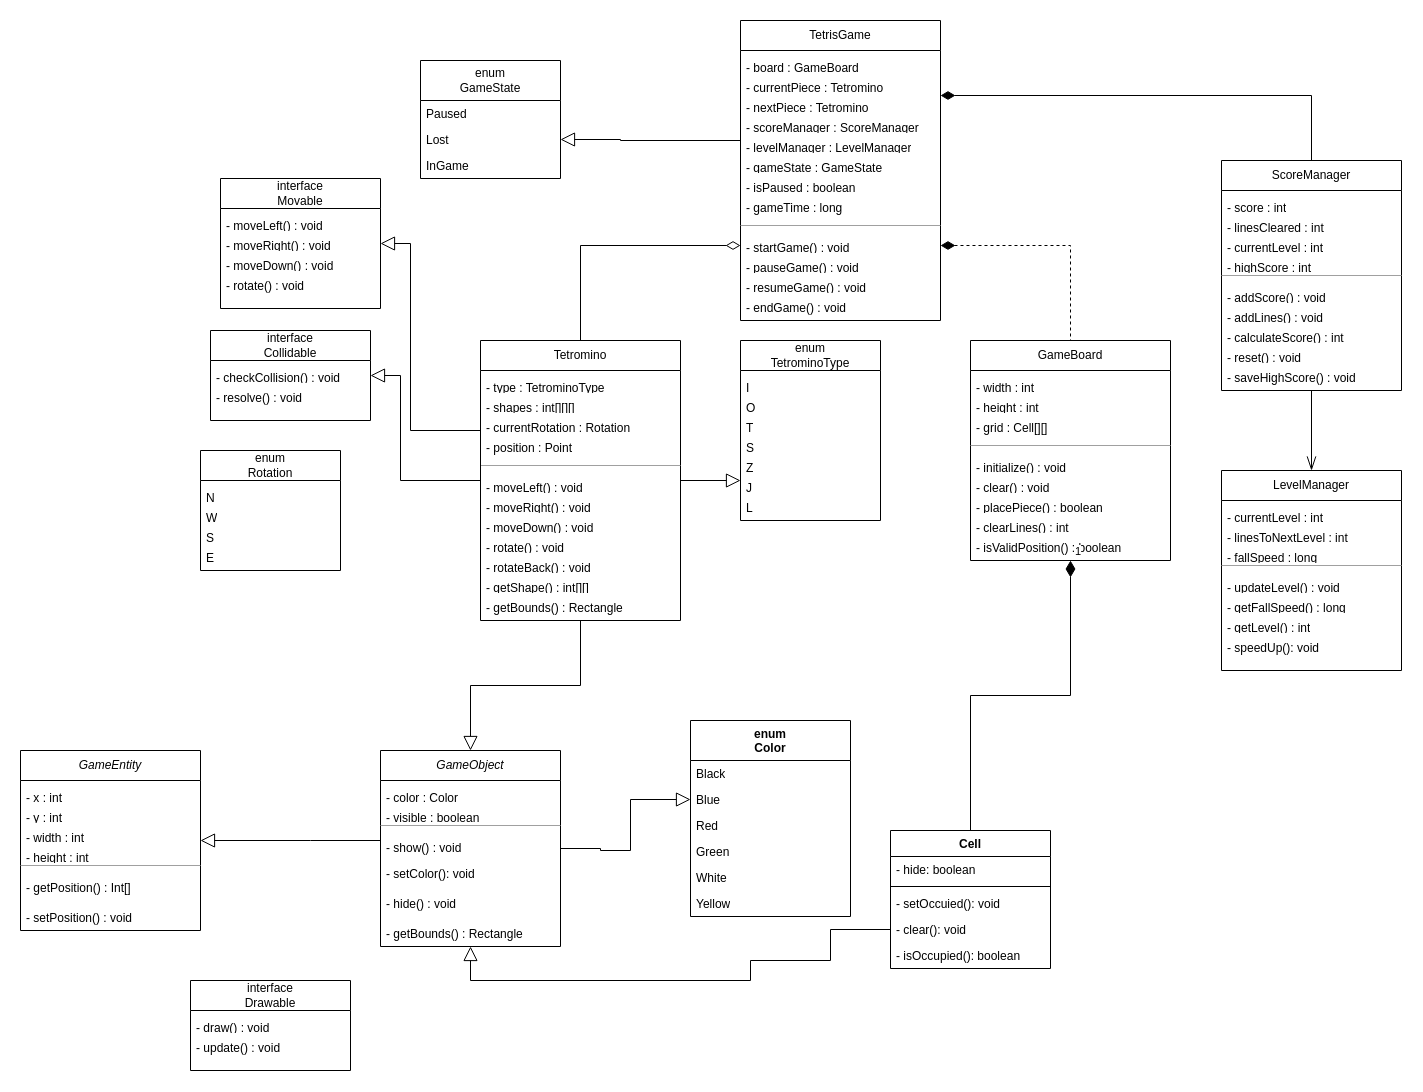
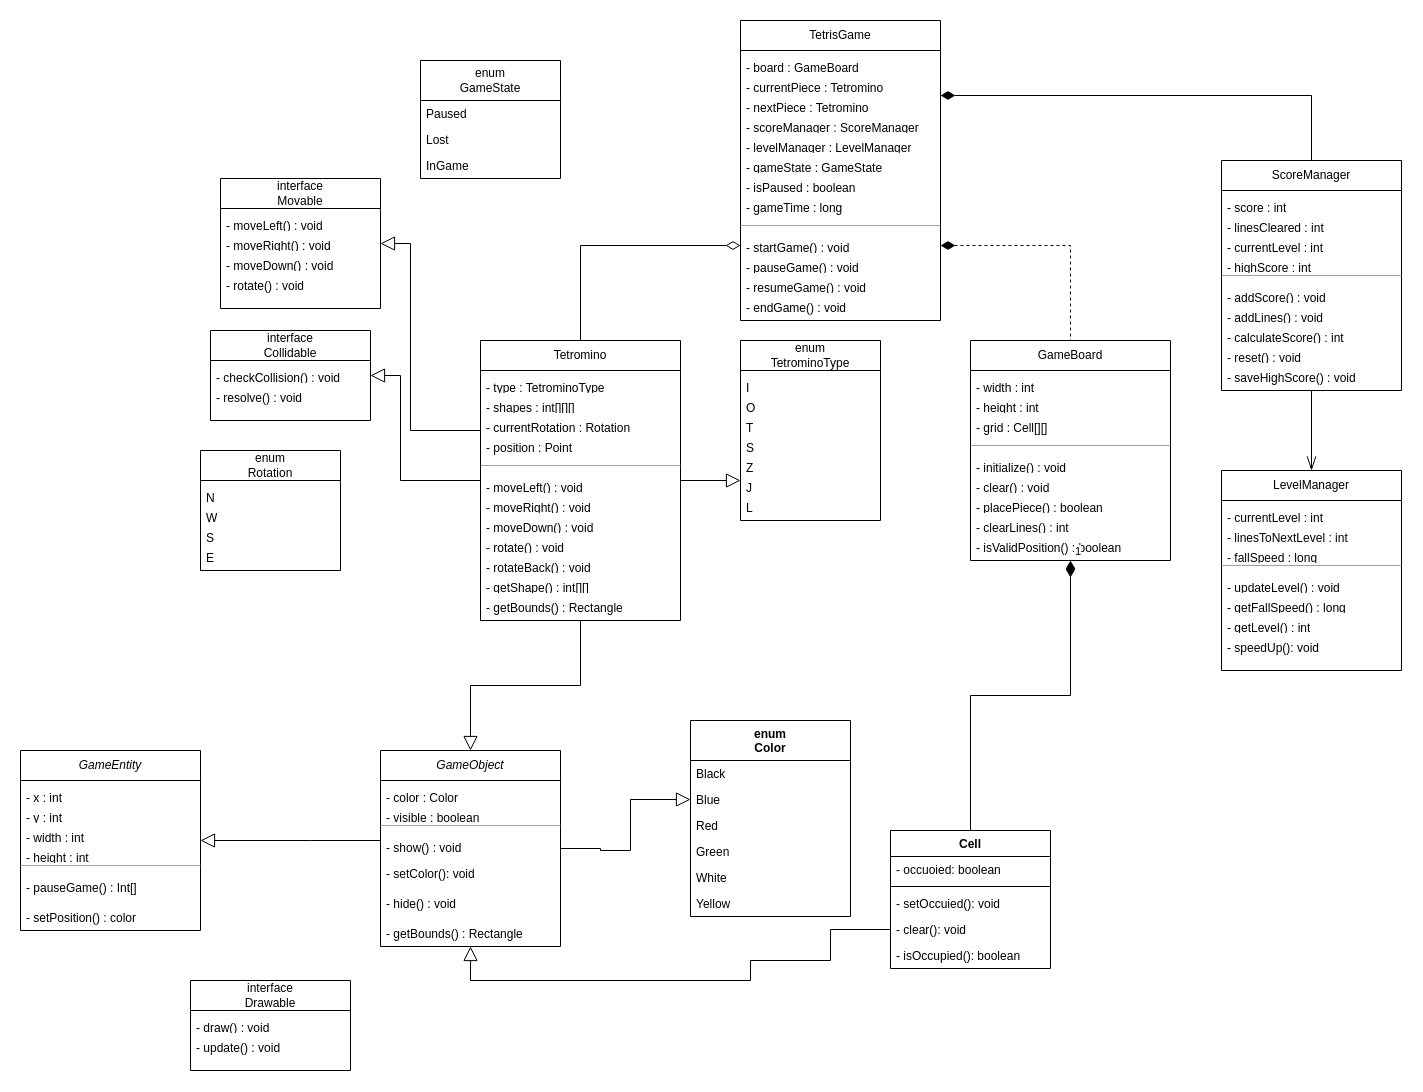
edge "TetrisGame" -> "Lost": removed
node "- hide: boolean": label "- hide: boolean" -> "- occuoied: boolean"
node "- getPosition() : Int[]": label "- getPosition() : Int[]" -> "- pauseGame() : Int[]"
node "- setPosition() : void": label "- setPosition() : void" -> "- setPosition() : color"
